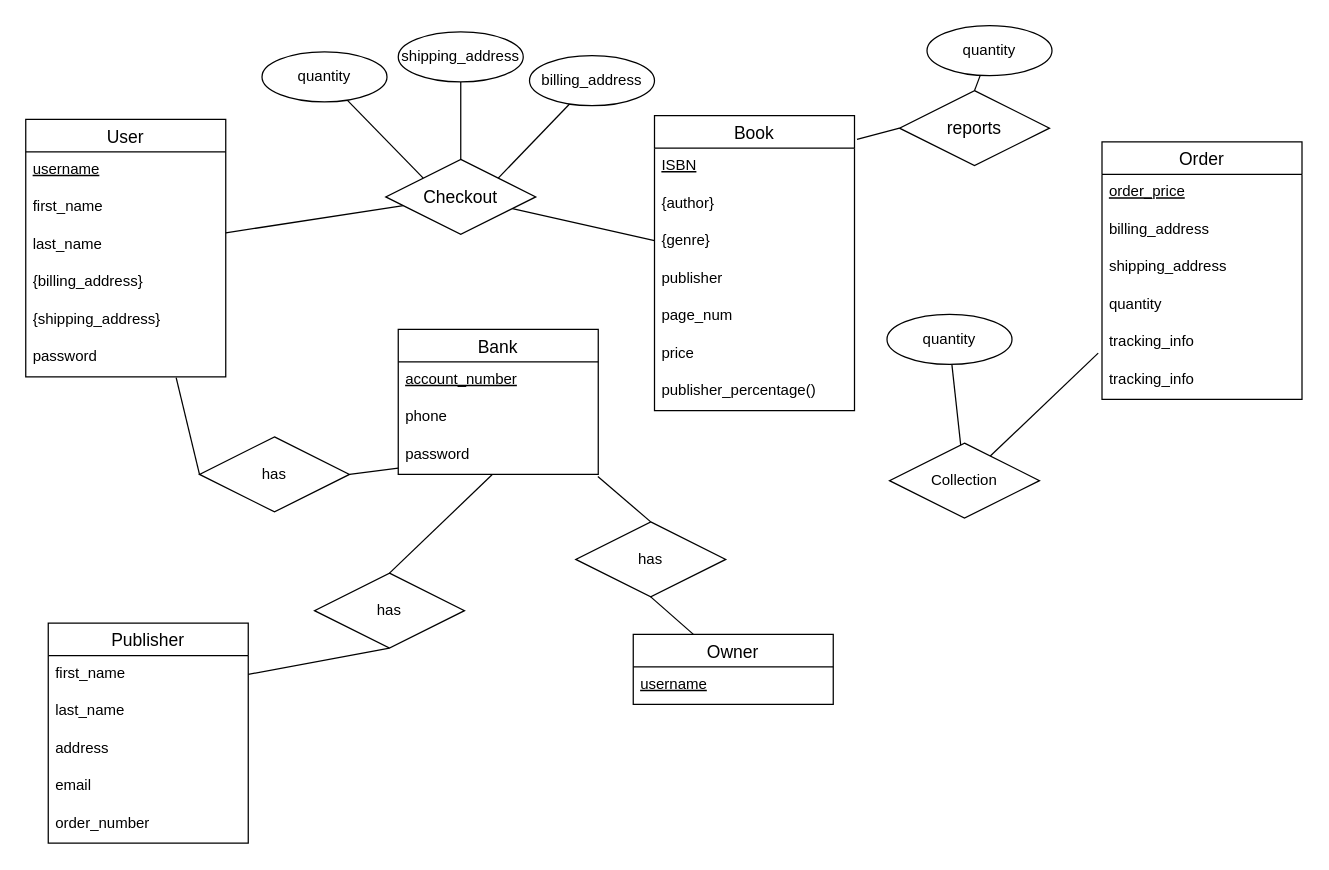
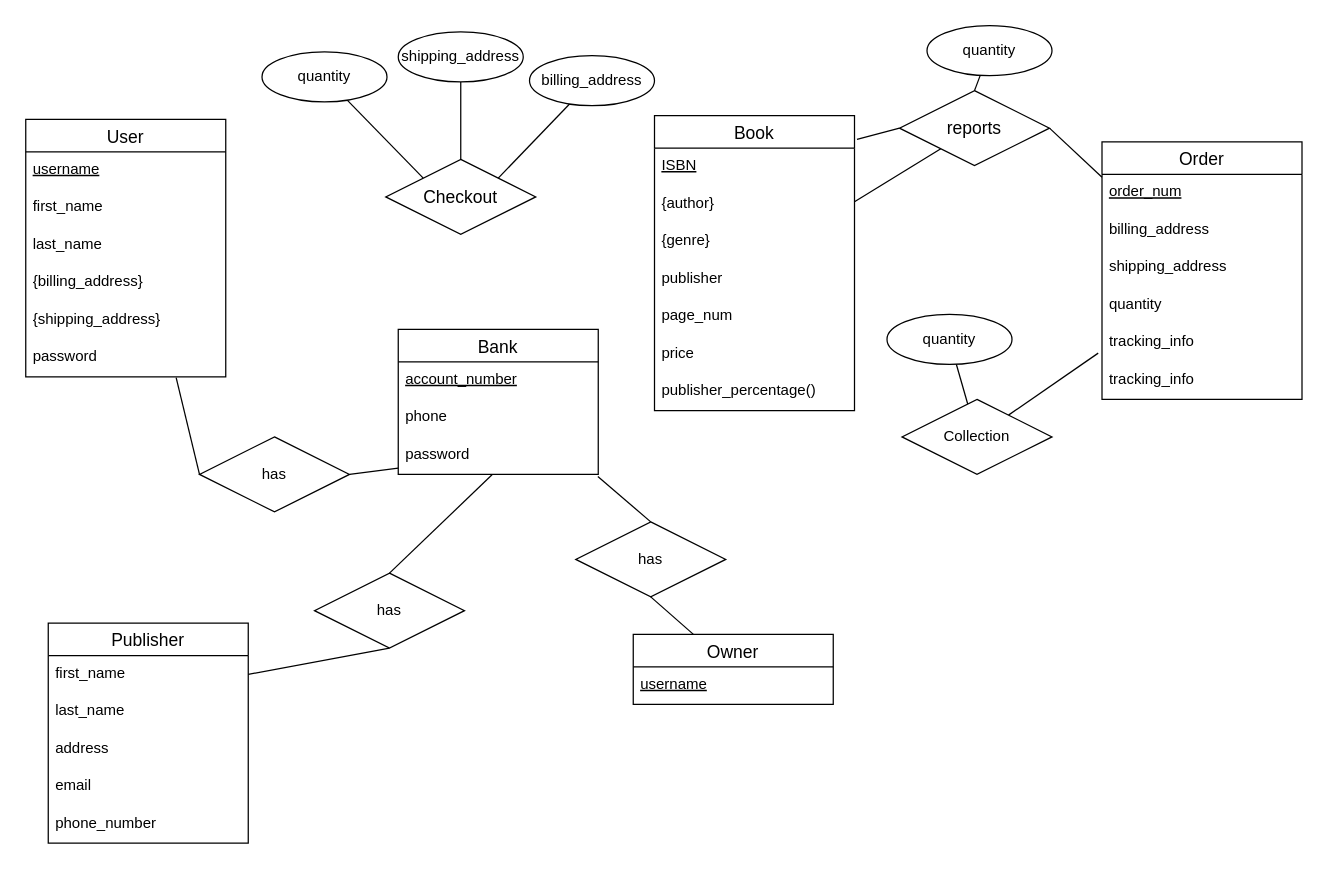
edge "reports" -- "Order": added
node "order_price": label "order_price" -> "order_num"
edge "Checkout" -- "User": removed
edge "Checkout" -- "Book": now "reports" -- "Book"
node "Collection": moved (964, 481) -> (977, 437)
node "order_number": label "order_number" -> "phone_number"
